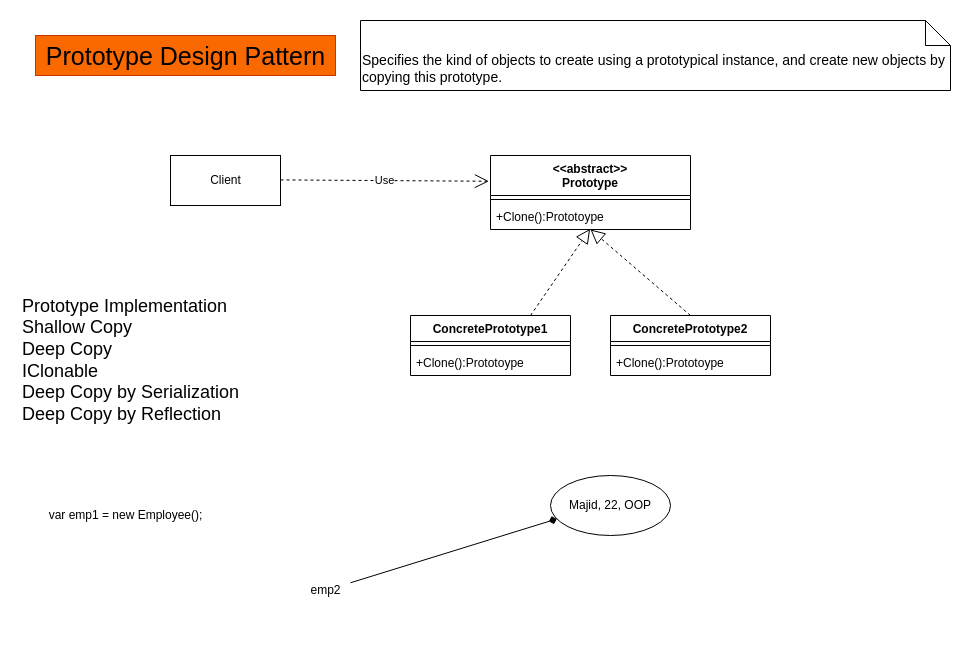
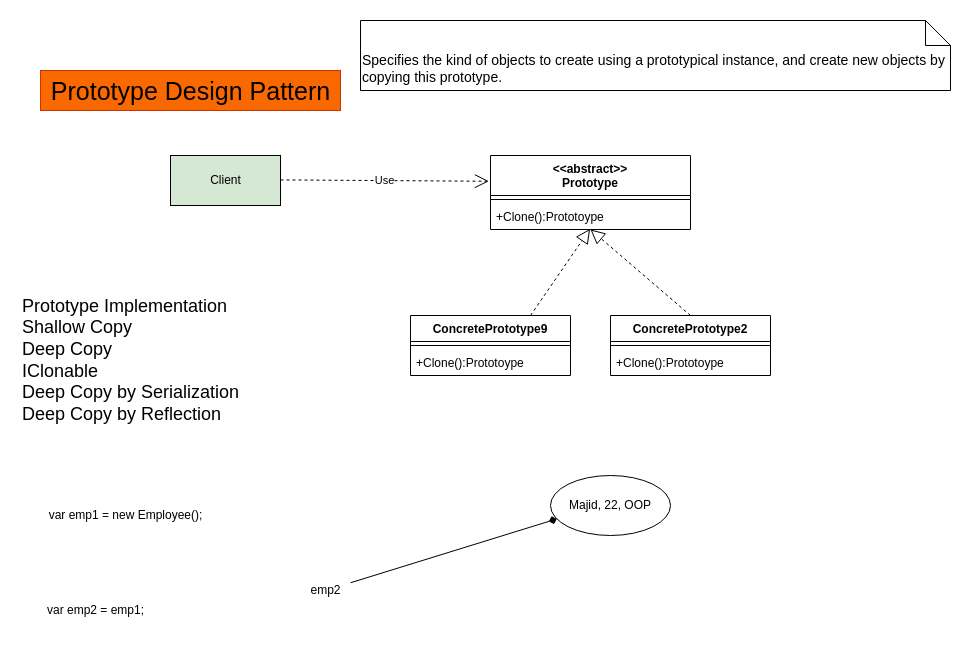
node "Prototype Design Pattern": moved (186, 56) -> (191, 91)
node "Client": fillcolor #ffffff -> #d5e8d4
node "ConcretePrototype1": label "ConcretePrototype1" -> "ConcretePrototype9"
node "var emp2 = emp1;": added
